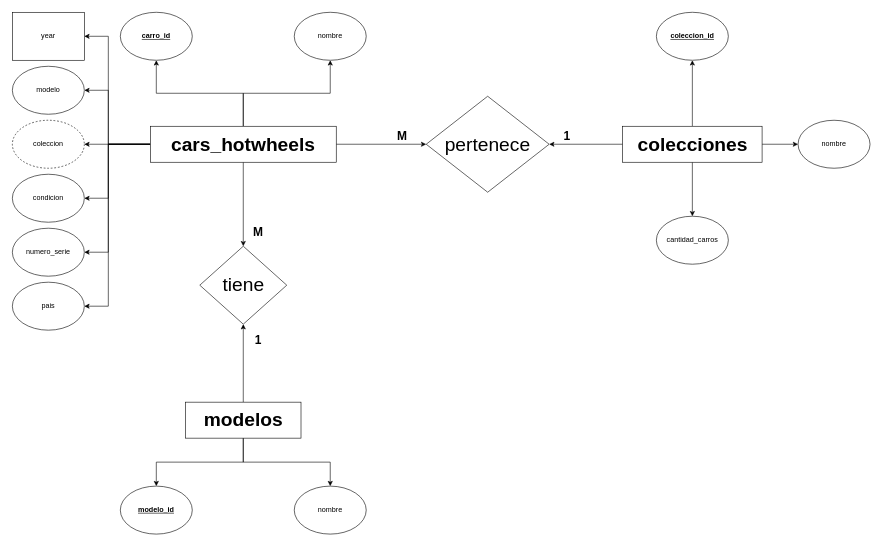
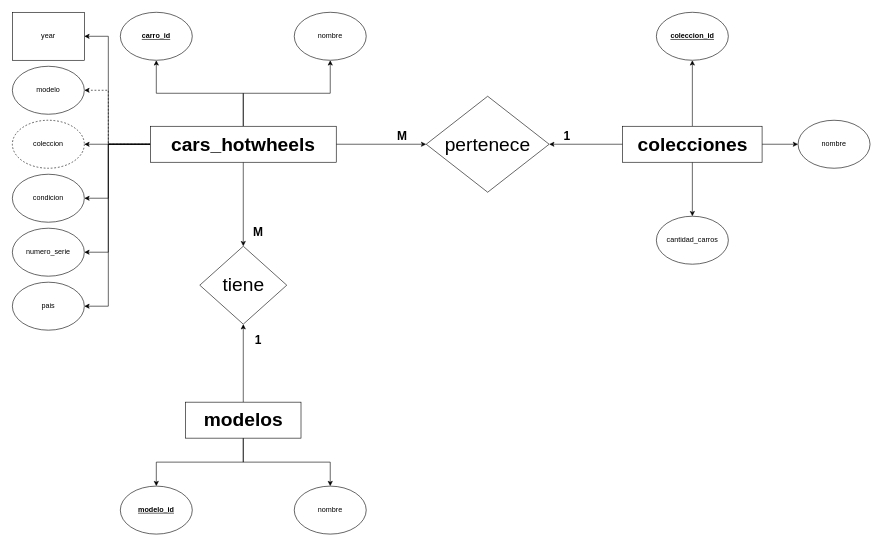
edge "cars_hotwheels" -> "modelo": style solid -> dashed
